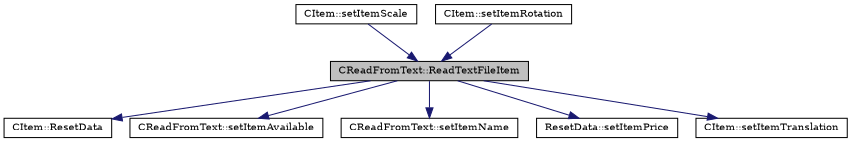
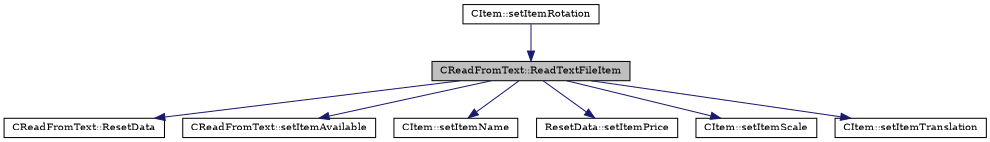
edge "CItem::setItemScale" -> "CReadFromText::ReadTextFileItem": reversed
node "CItem::ResetData": label "CItem::ResetData" -> "CReadFromText::ResetData"
node "CReadFromText::setItemName": label "CReadFromText::setItemName" -> "CItem::setItemName"
